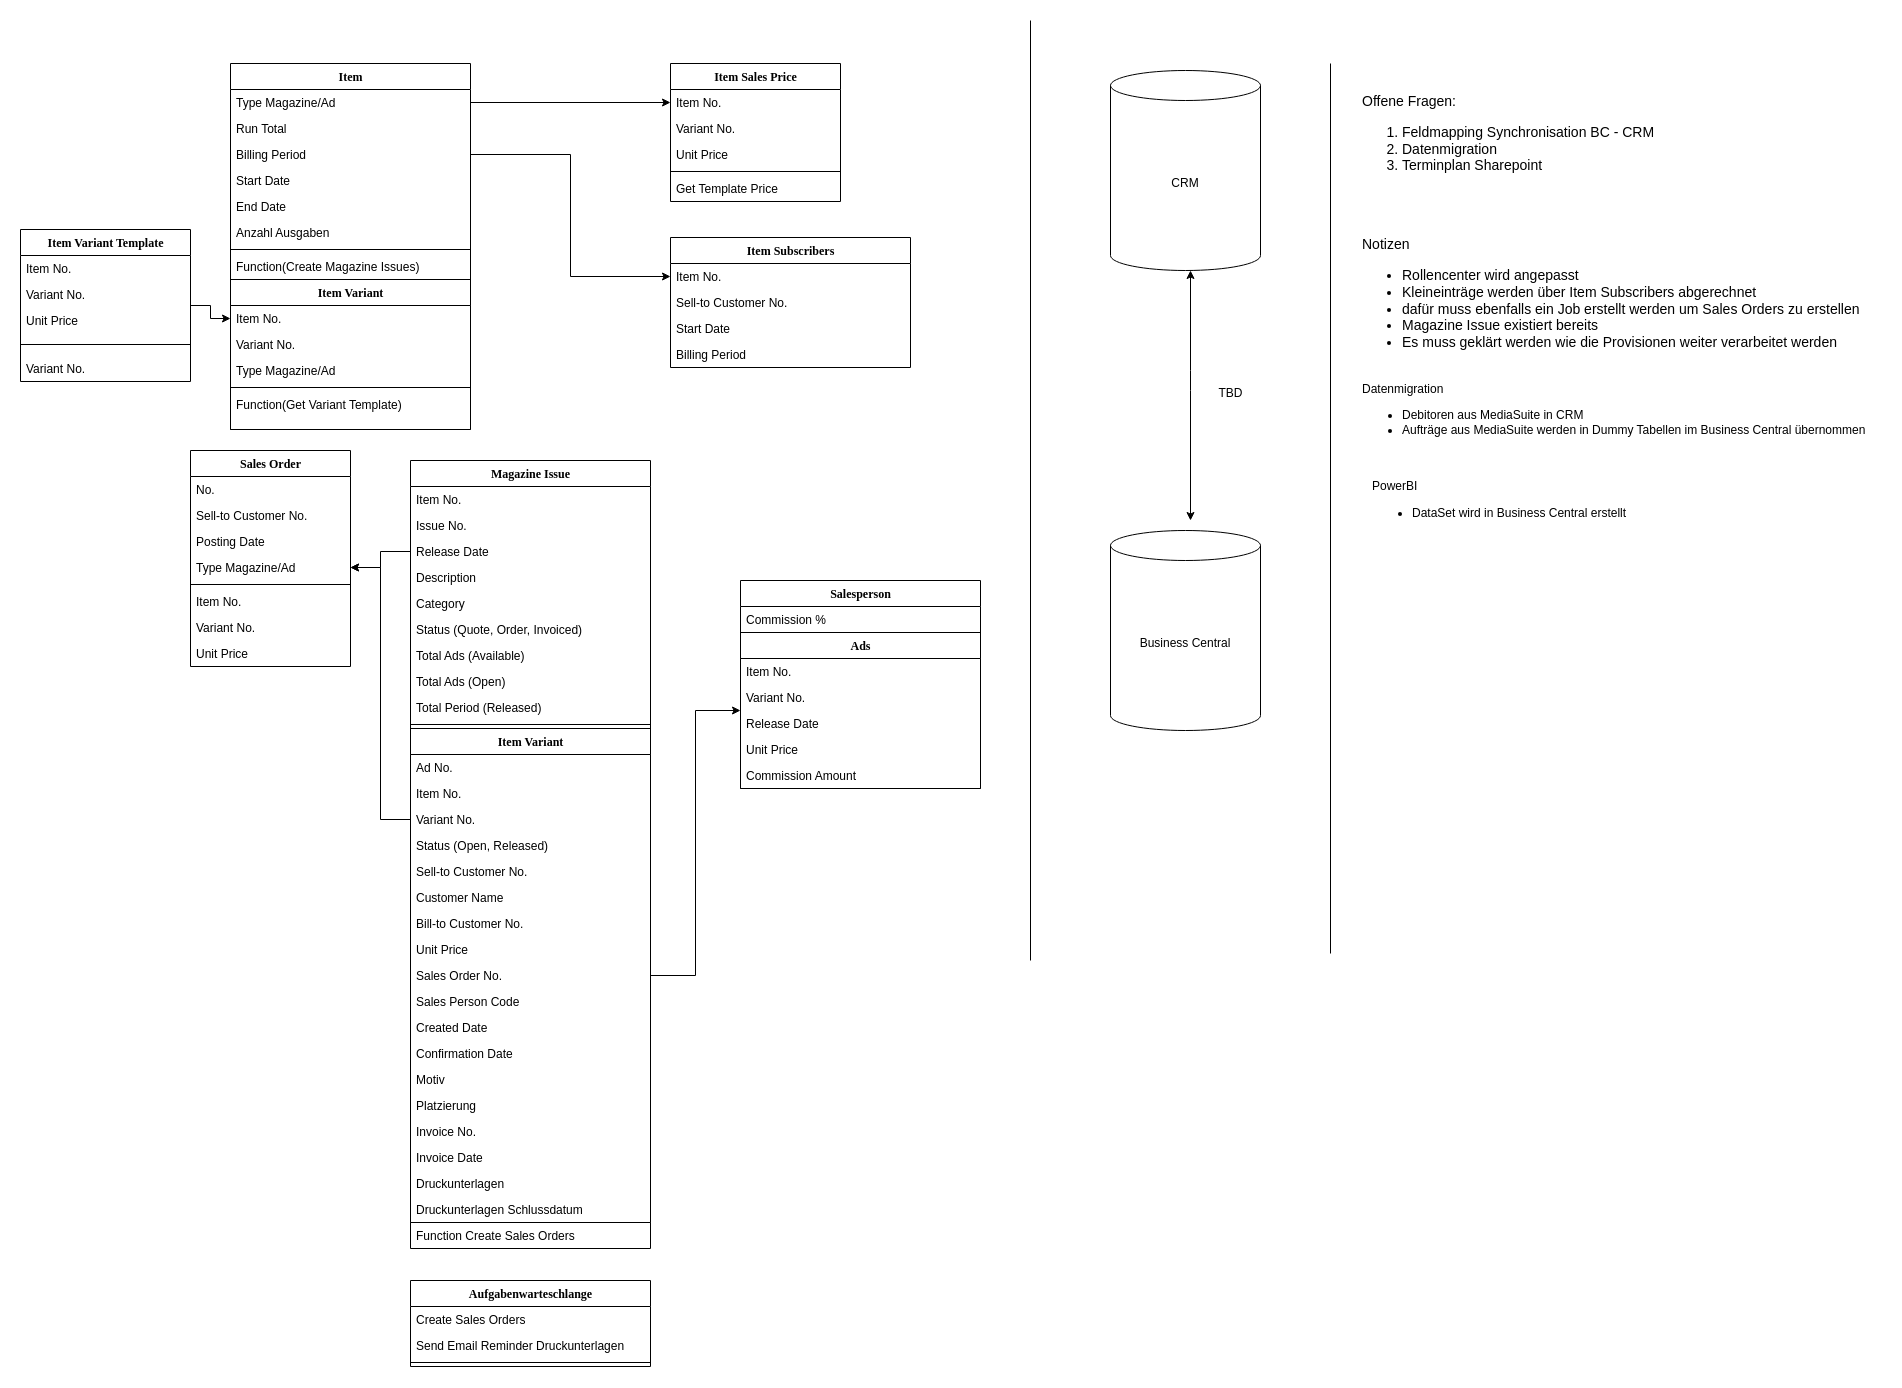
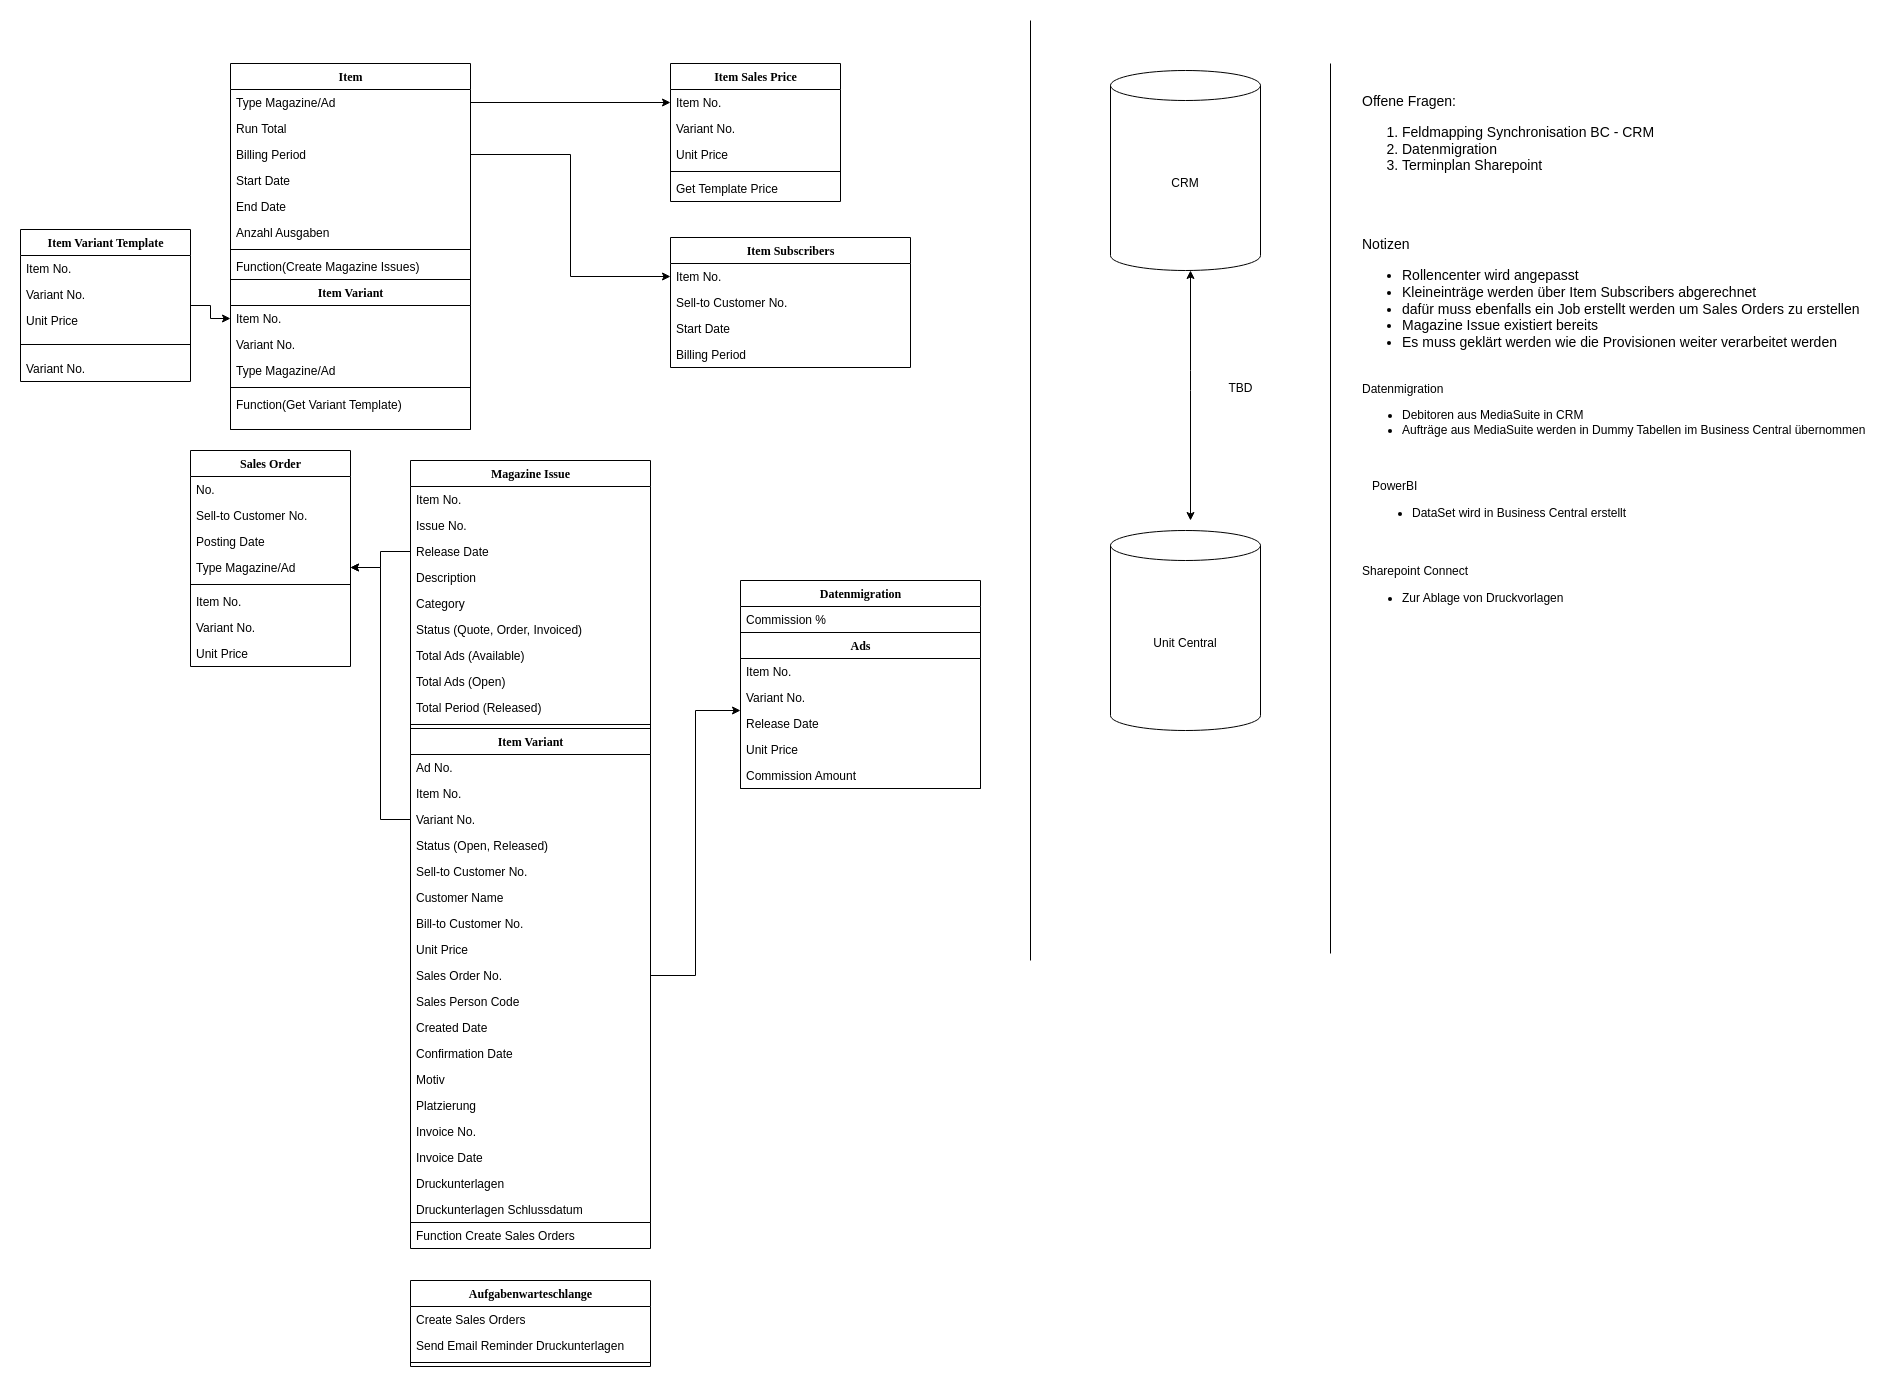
node "TBD": moved (1231, 394) -> (1241, 389)
node "Sharepoint Connect Zur Ablage von Druckvorlagen": added
node "Salesperson": label "Salesperson" -> "Datenmigration"
node "Business Central": label "Business Central" -> "Unit Central"
